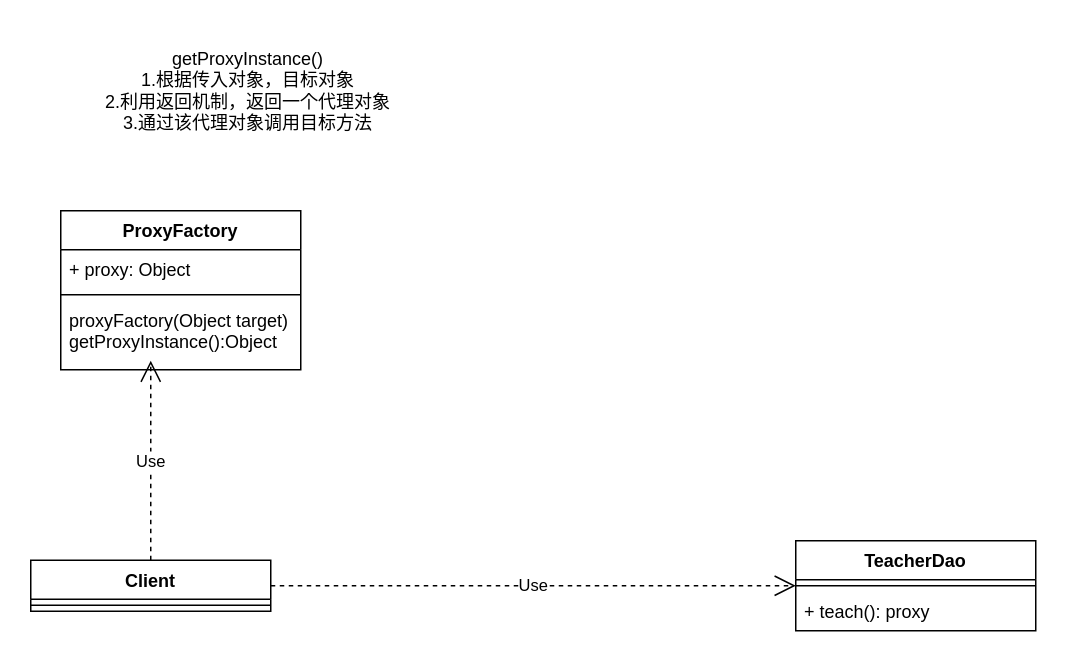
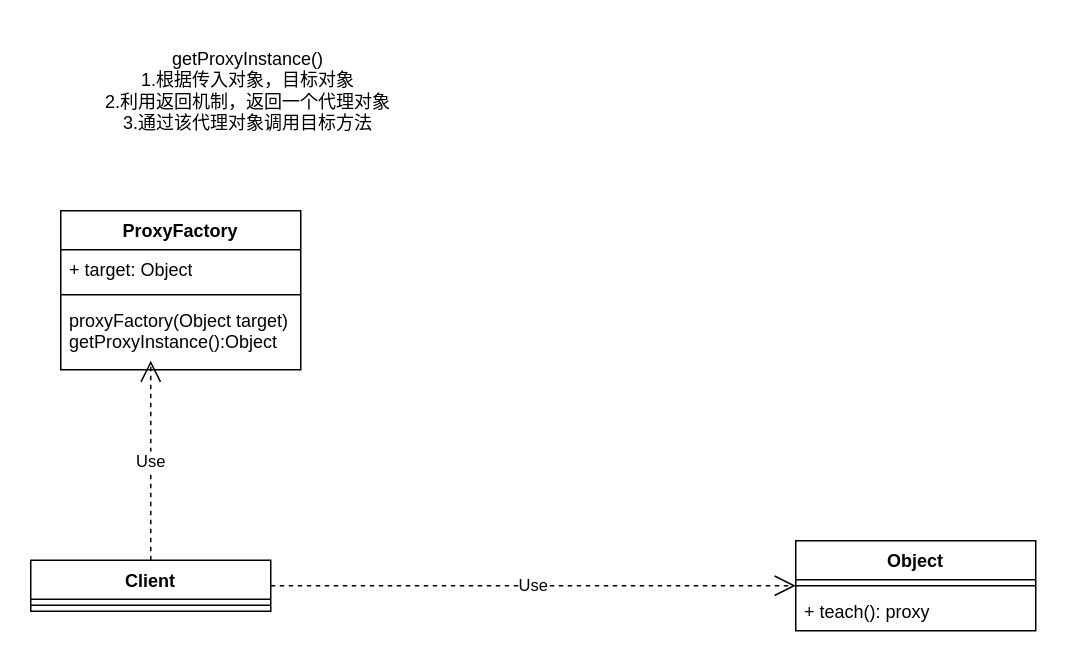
node "+ proxy: Object": label "+ proxy: Object" -> "+ target: Object"
node "TeacherDao": label "TeacherDao" -> "Object"
